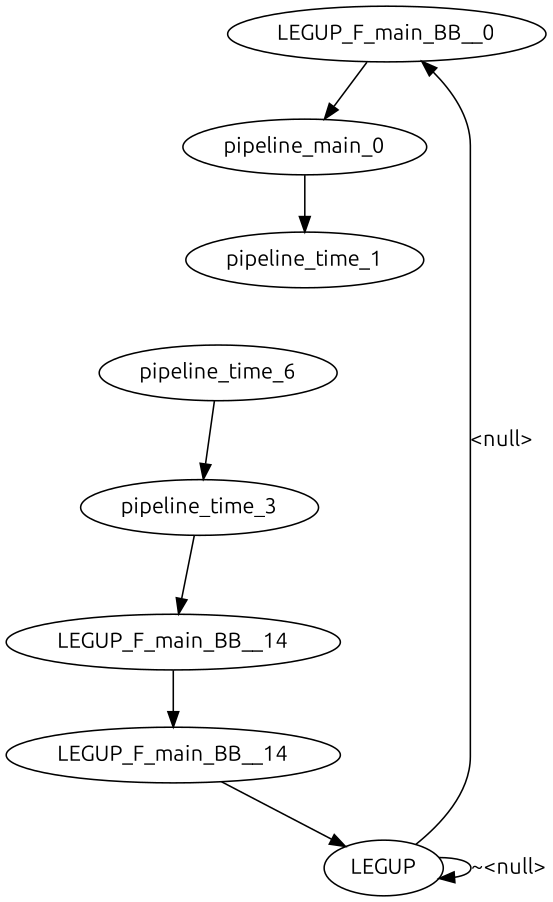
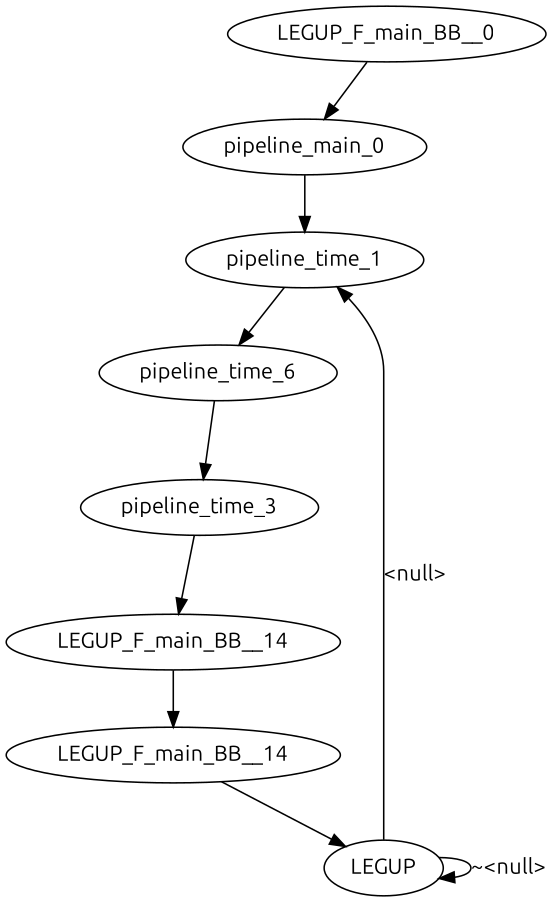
edge "pipeline_time_1" -> "pipeline_time_6": added
edge "LEGUP" -> "LEGUP_F_main_BB__0": now "LEGUP" -> "pipeline_time_1"
